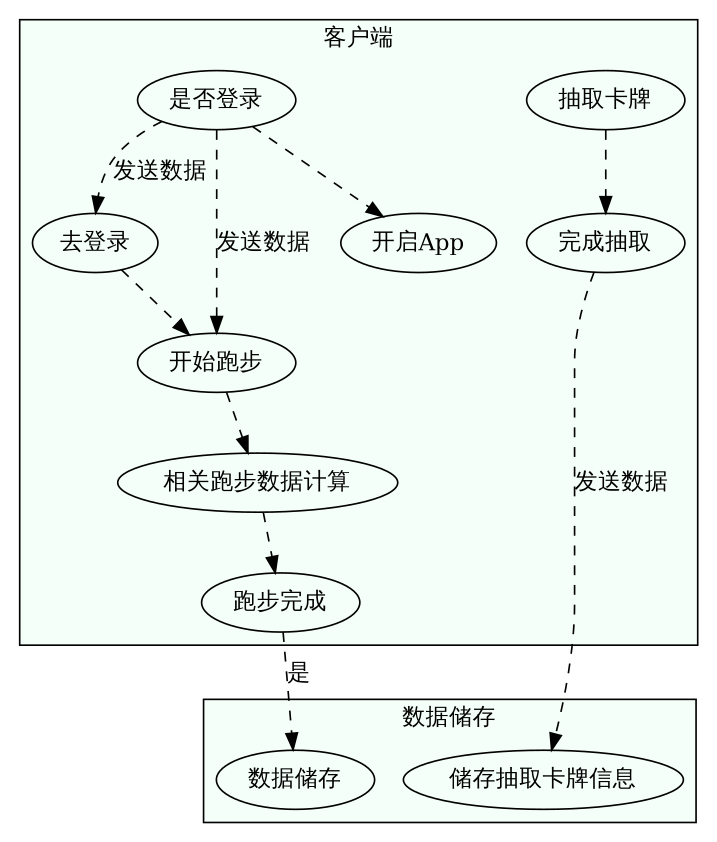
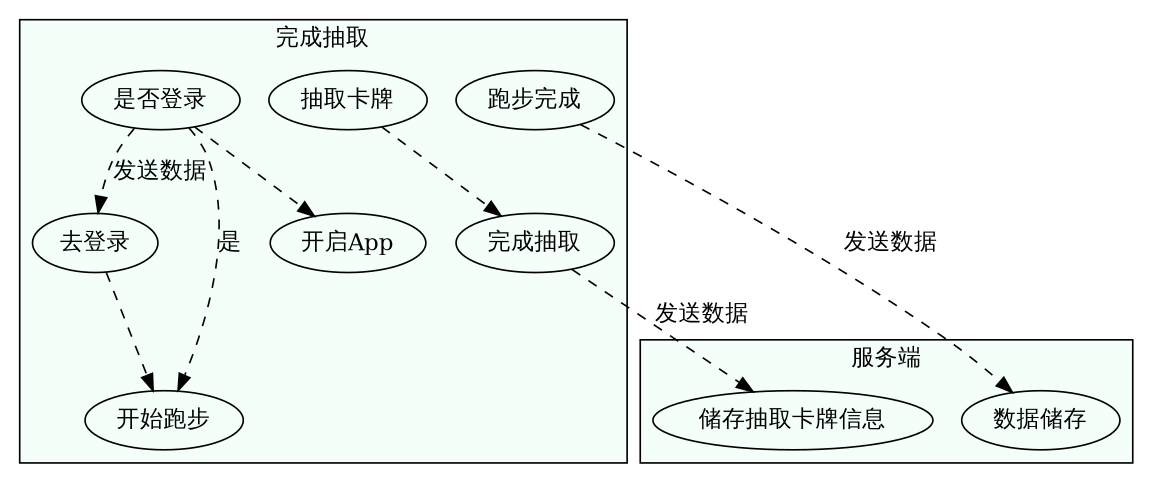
cluster "客户端": label "客户端" -> "完成抽取"
edge "是否登录" -> "开始跑步": label "发送数据" -> "是"
node "相关跑步数据计算": removed
edge "跑步完成" -> "数据储存": label "是" -> "发送数据"
cluster "数据储存": label "数据储存" -> "服务端"
